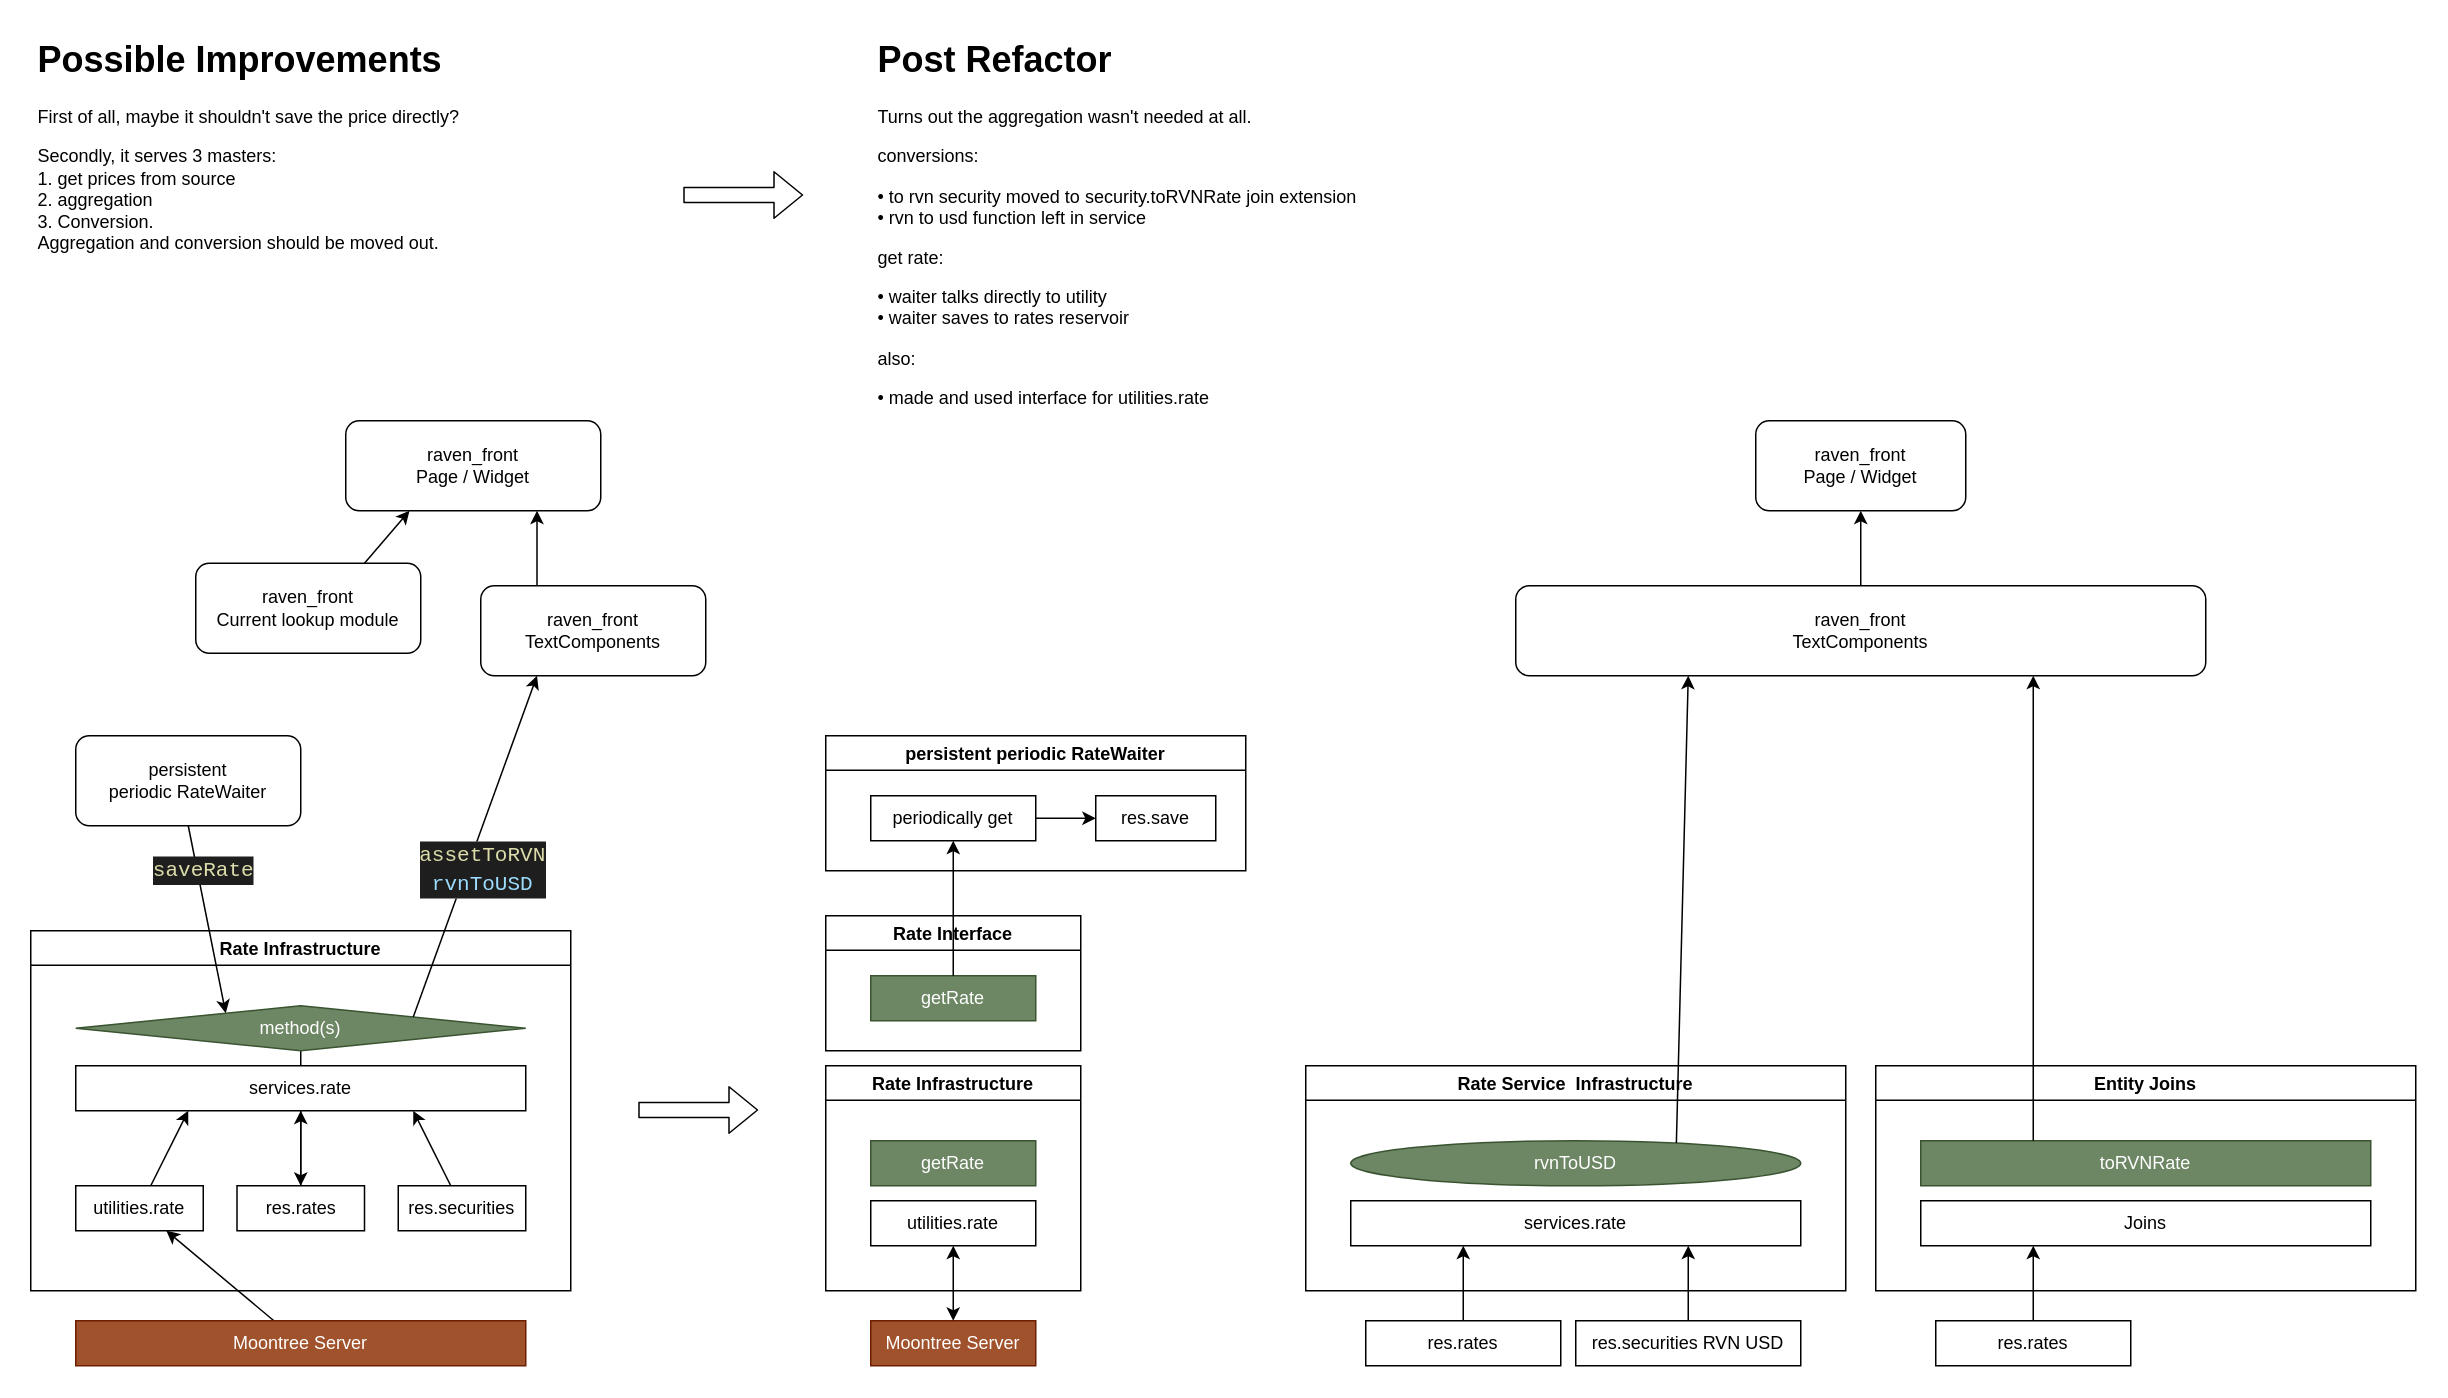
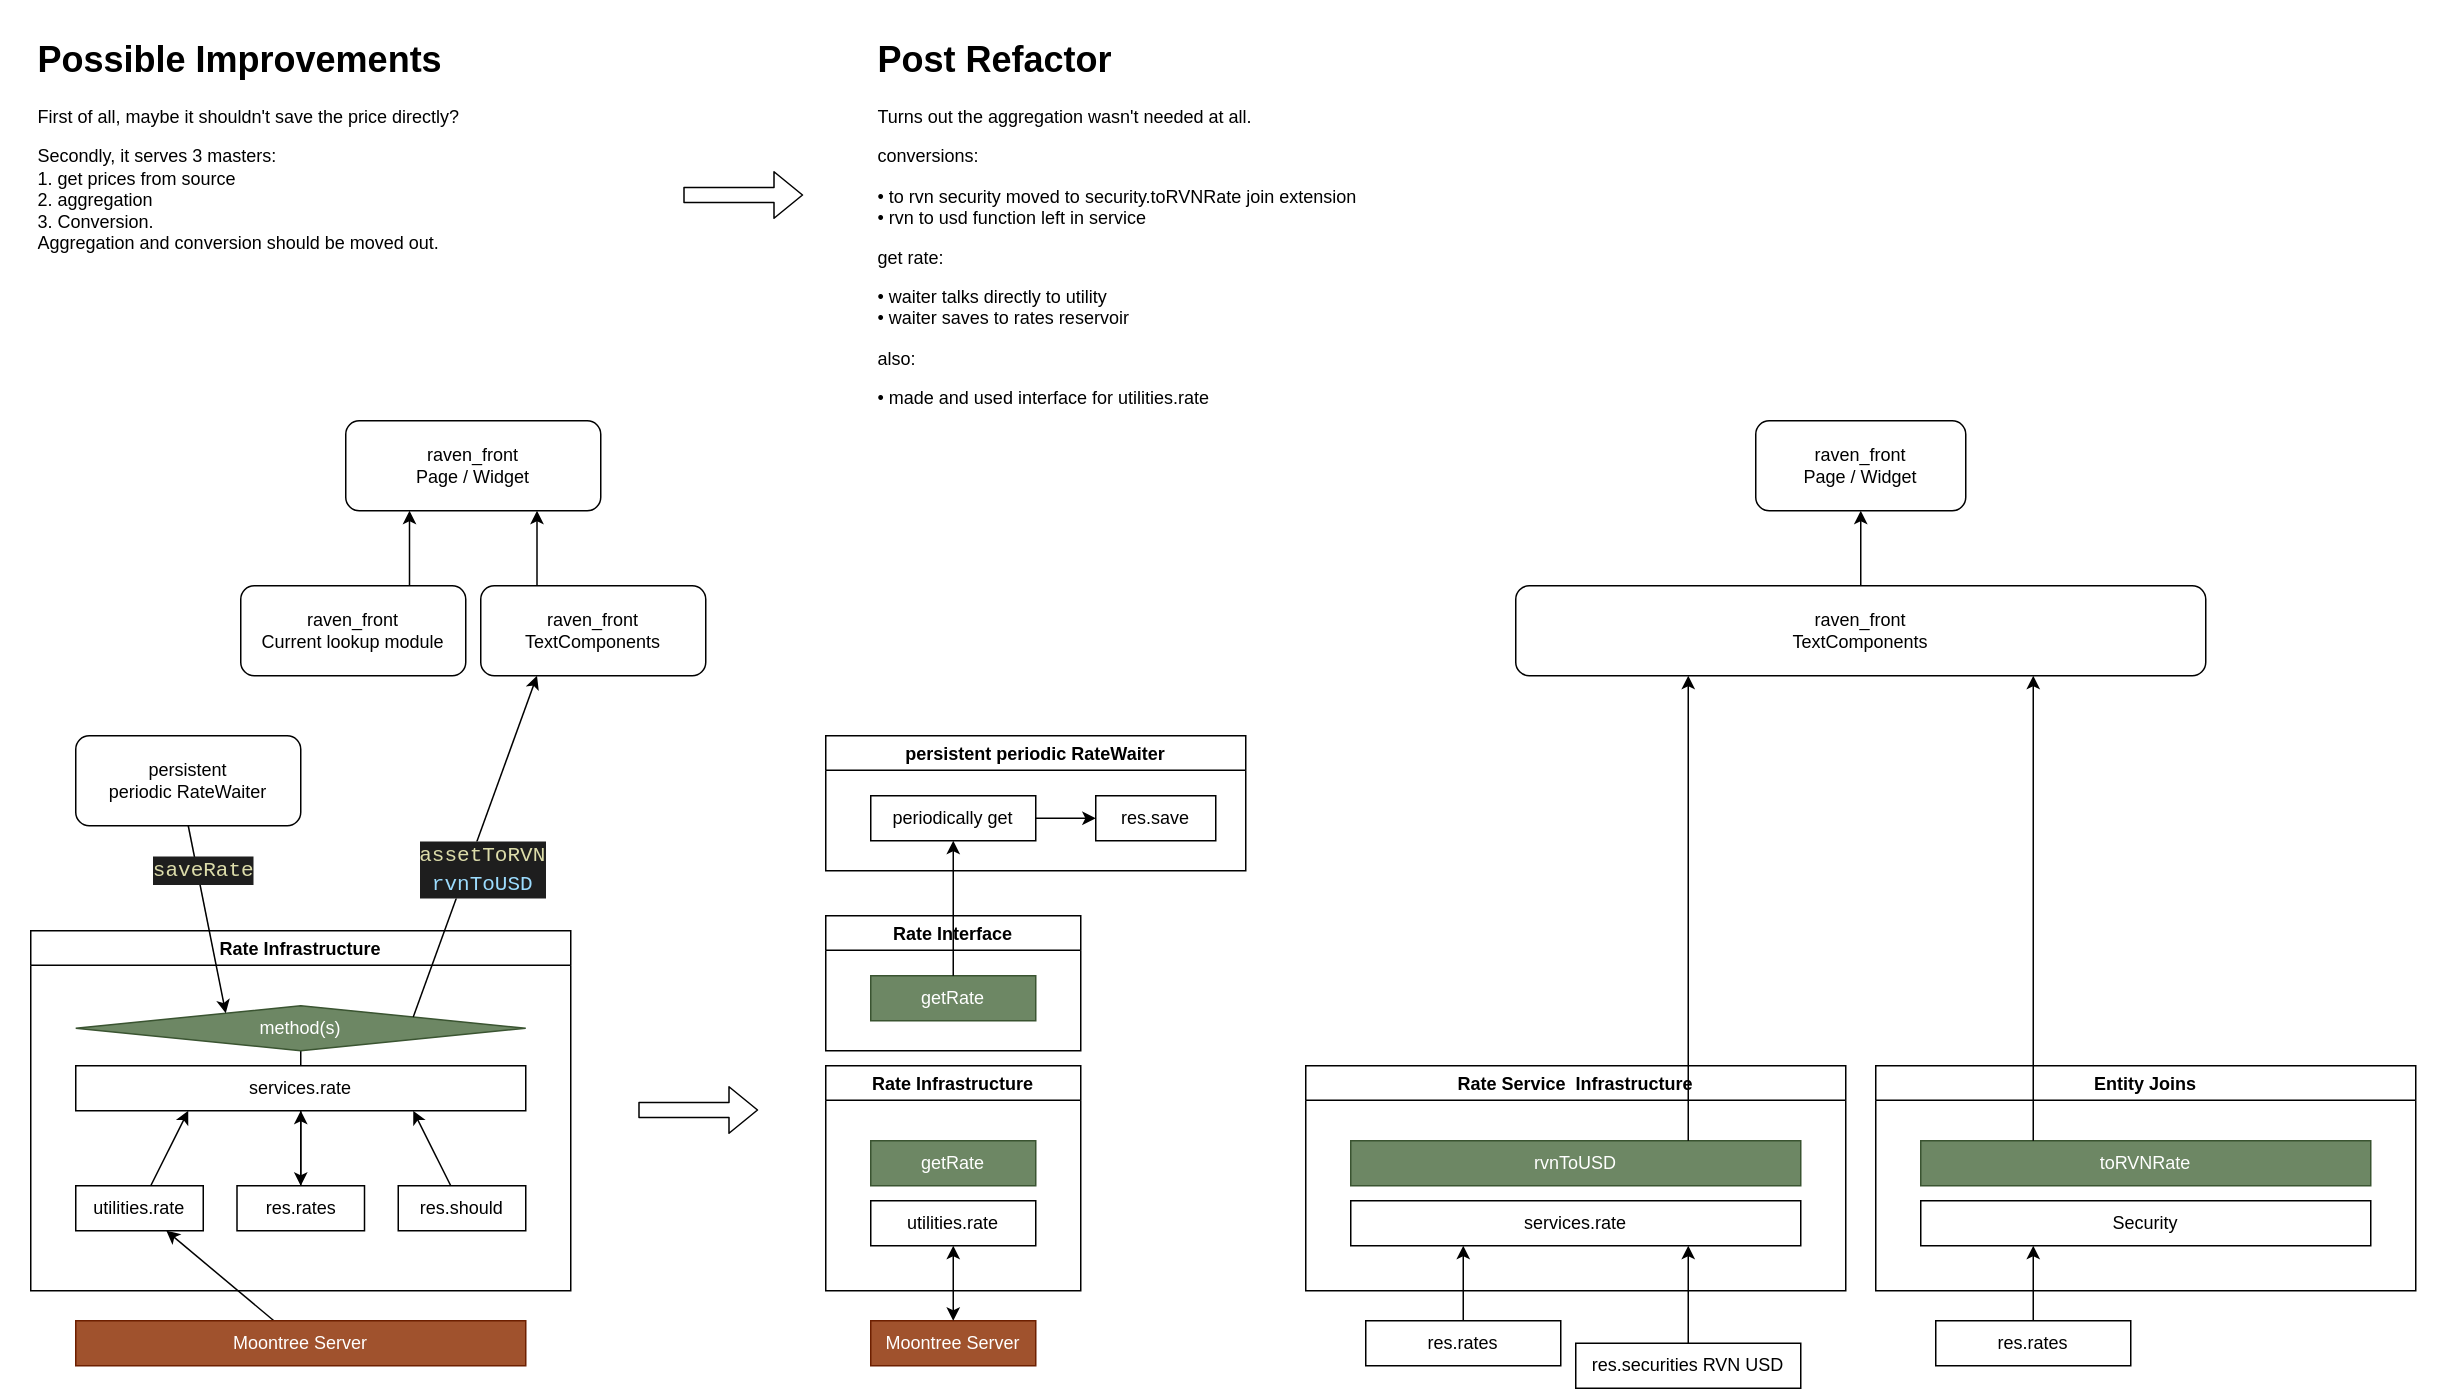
node "raven_front Current lookup module": moved (308, 608) -> (353, 631)
node "rvnToUSD": shape ellipse -> rectangle
node "res.securities": label "res.securities" -> "res.should"
node "Joins": label "Joins" -> "Security"
node "res.securities RVN USD": moved (1688, 1343) -> (1688, 1366)
